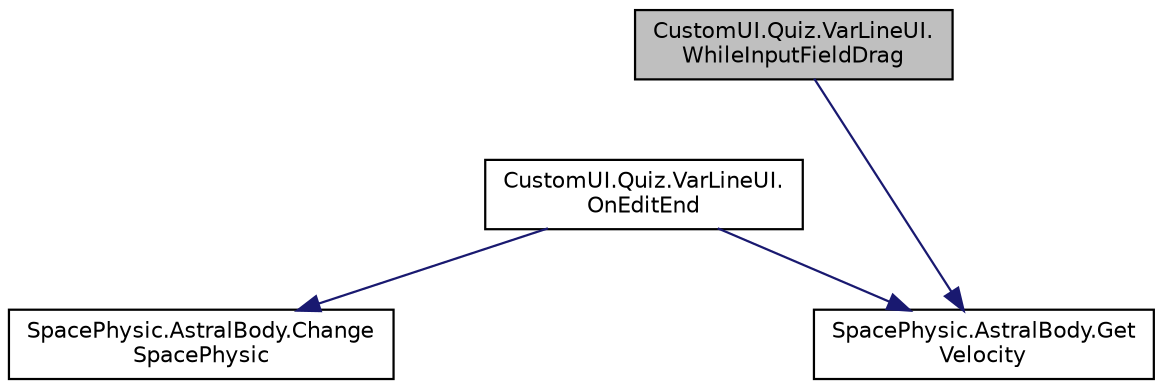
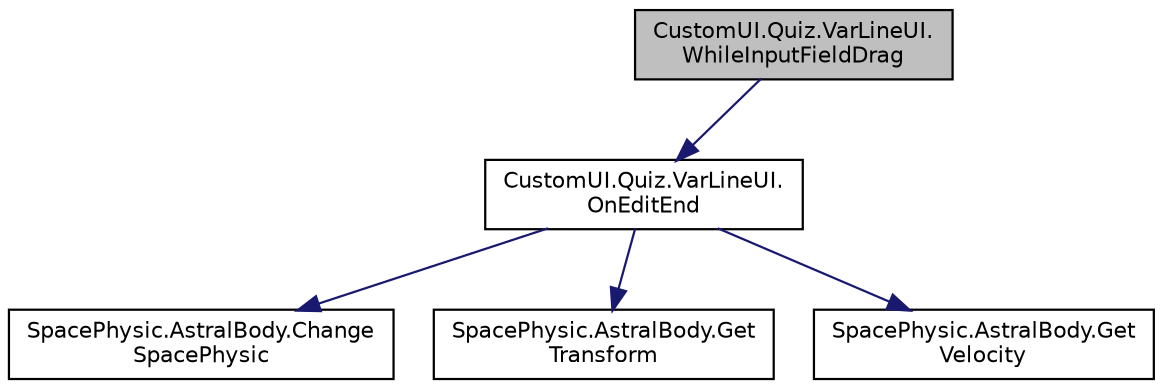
edge "CustomUI.Quiz.VarLineUI. WhileInputFieldDrag" -> "SpacePhysic.AstralBody.Get Velocity": now "CustomUI.Quiz.VarLineUI. WhileInputFieldDrag" -> "CustomUI.Quiz.VarLineUI. OnEditEnd"
node "SpacePhysic.AstralBody.Get Transform": added
